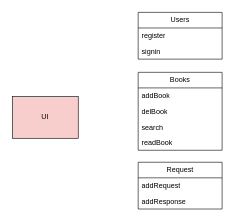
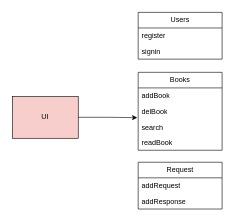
edge "UI" -> "delBook": added
